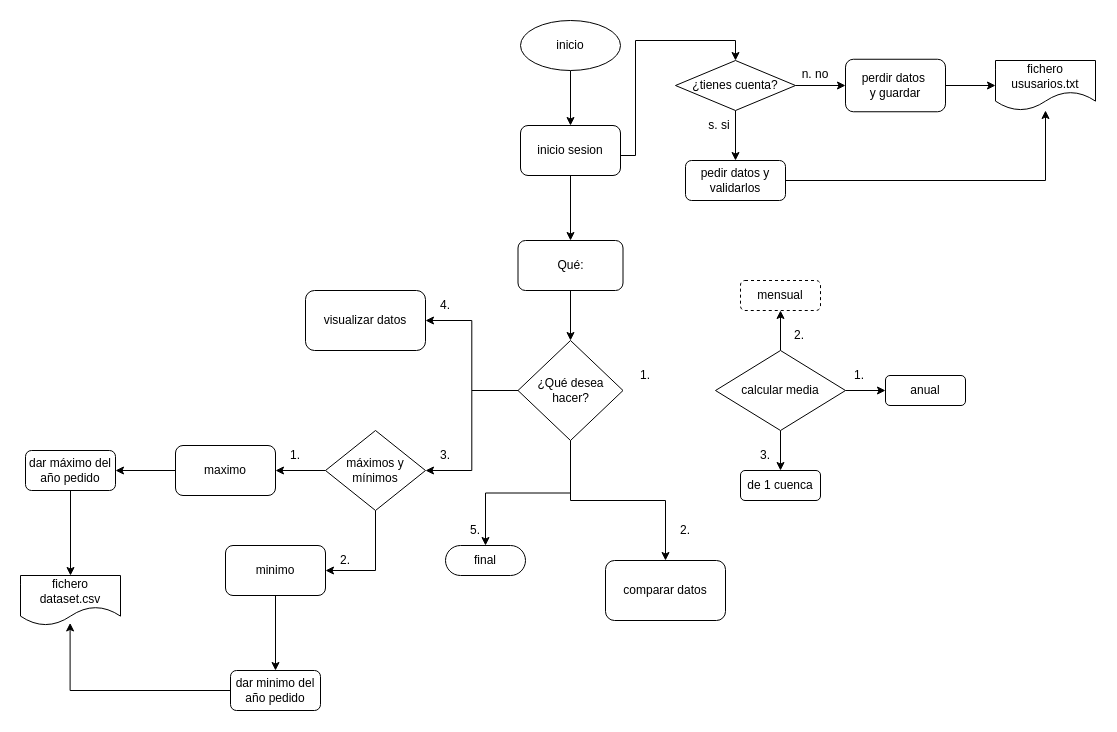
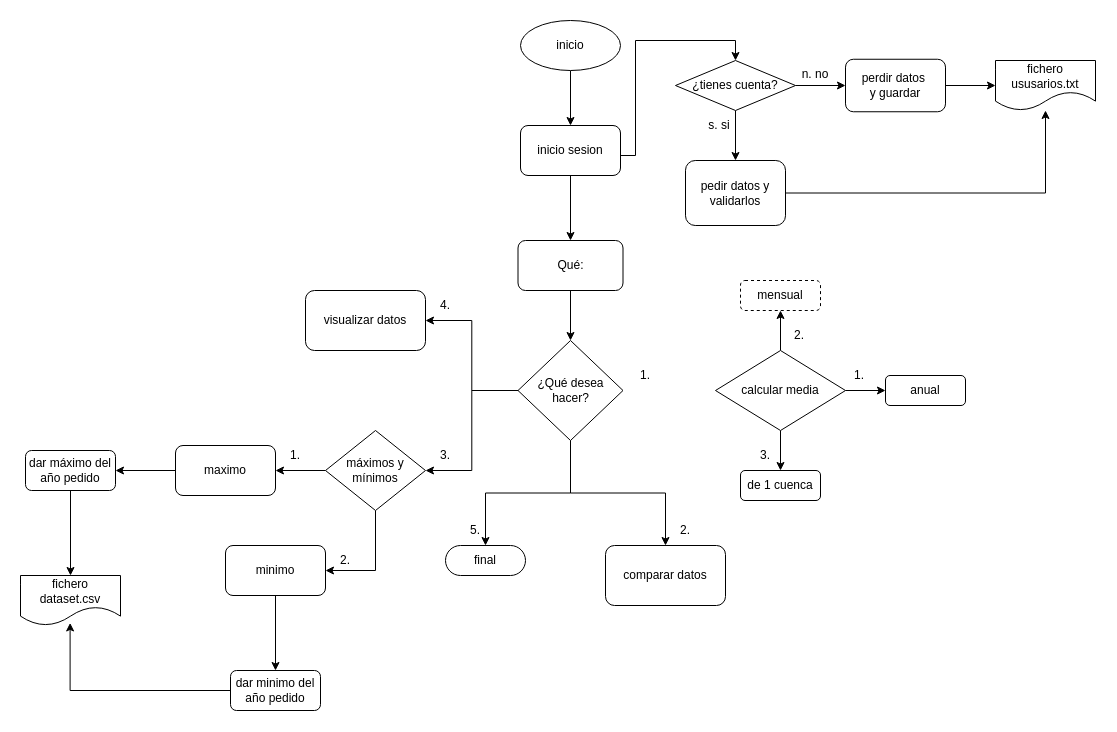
node "pedir datos y validarlos": size 100x40 -> 100x65
node "comparar datos": moved (666, 591) -> (666, 576)
